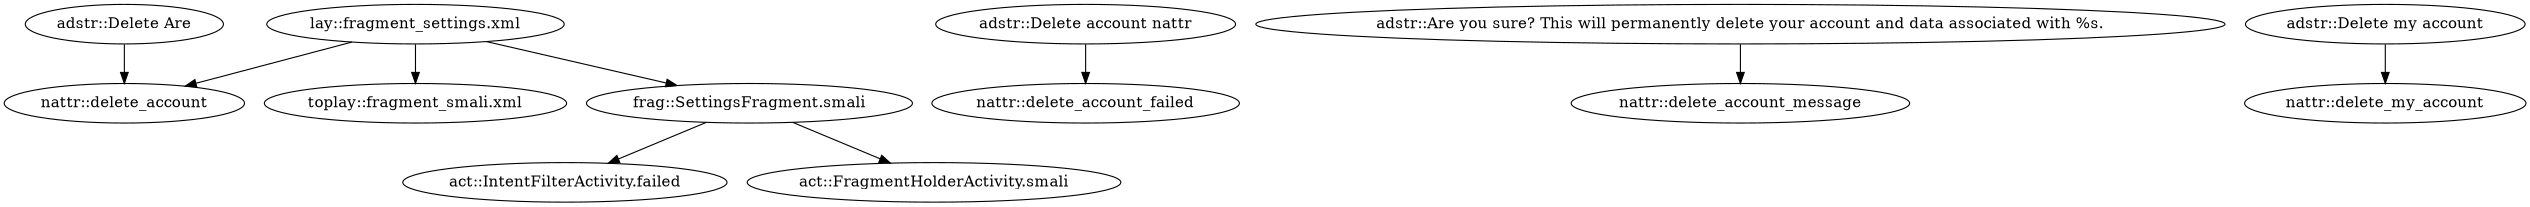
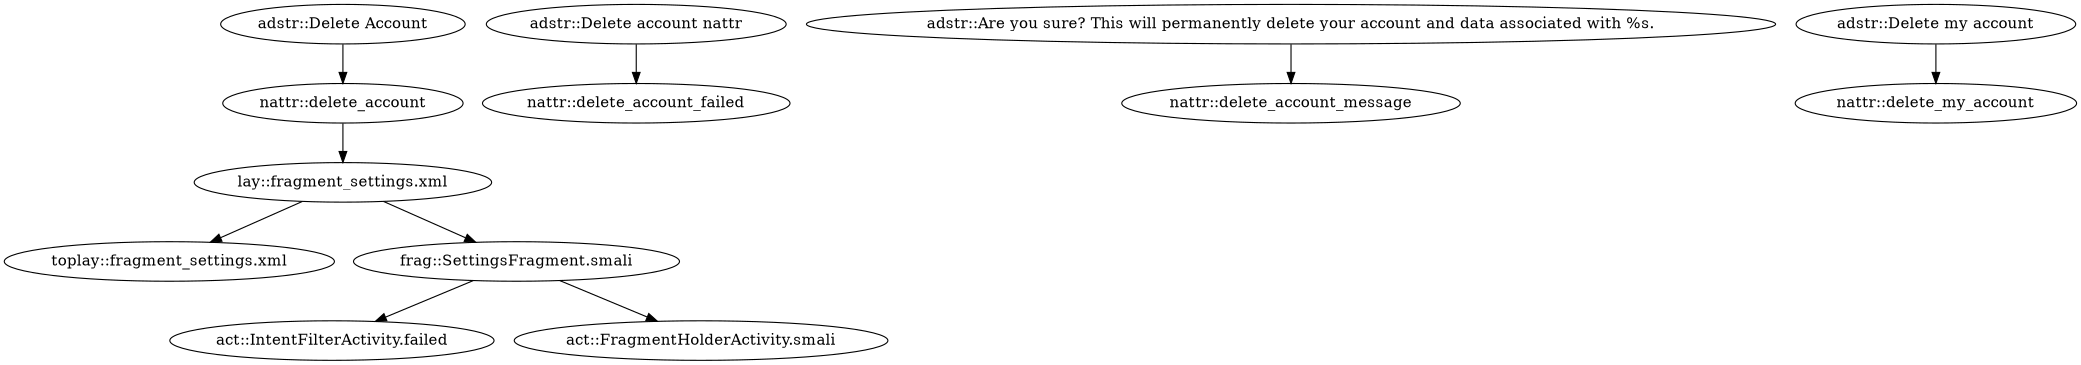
node "adstr::Delete Are": label "adstr::Delete Are" -> "adstr::Delete Account"
edge "lay::fragment_settings.xml" -> "nattr::delete_account": reversed
node "toplay::fragment_smali.xml": label "toplay::fragment_smali.xml" -> "toplay::fragment_settings.xml"
